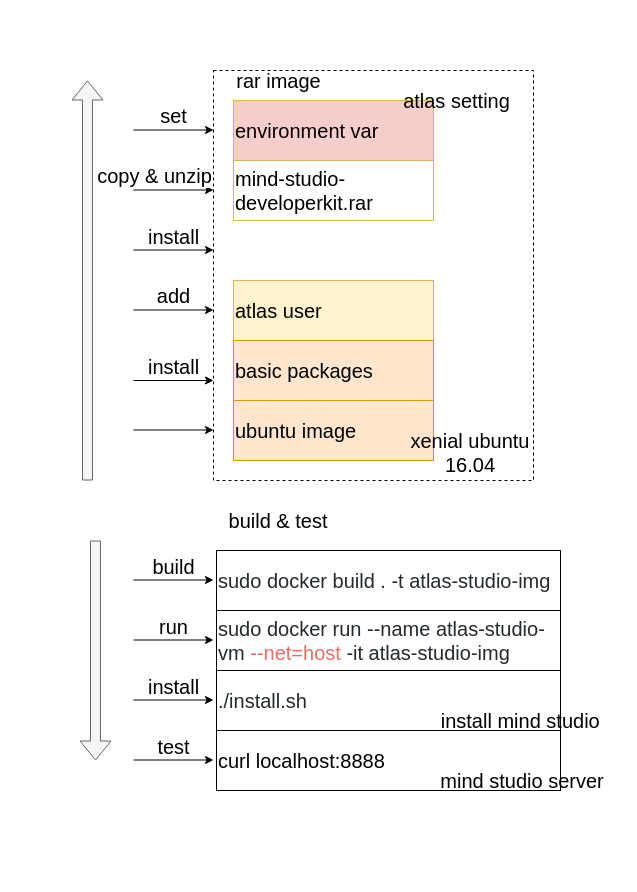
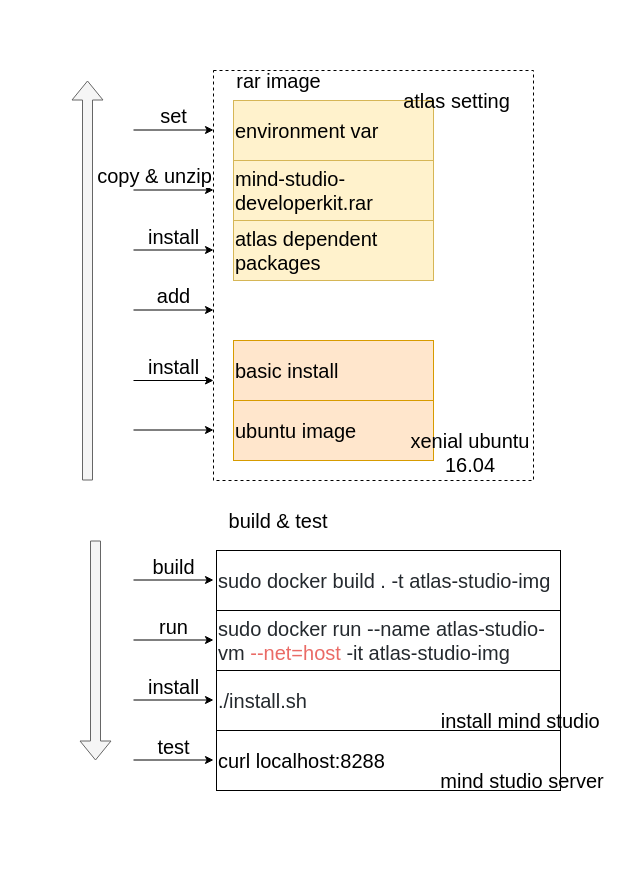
node "environment var": fillcolor #f8cecc -> #fff2cc
node "mind-studio-developerkit.rar": fillcolor #ffffff -> #fff2cc
node "atlas dependent packages": added
node "atlas user": removed
node "basic packages": label "basic packages" -> "basic install"
node "curl localhost:8888": label "curl localhost:8888" -> "curl localhost:8288"
